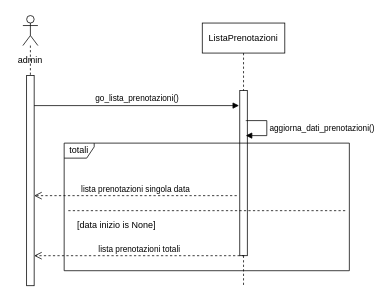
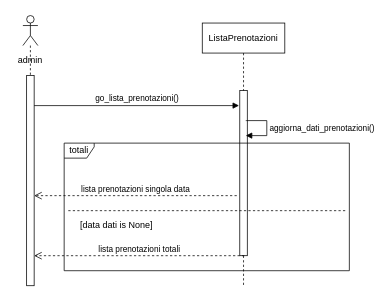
node "[data inizio is None]": label "[data inizio is None]" -> "[data dati is None]"
